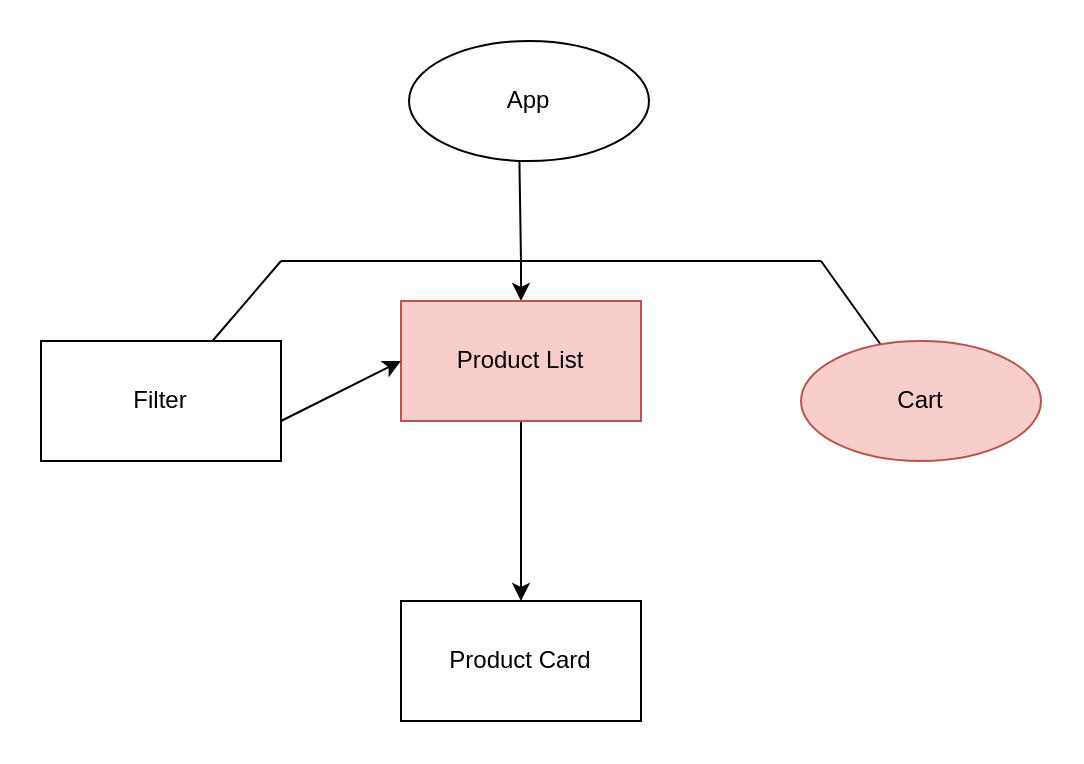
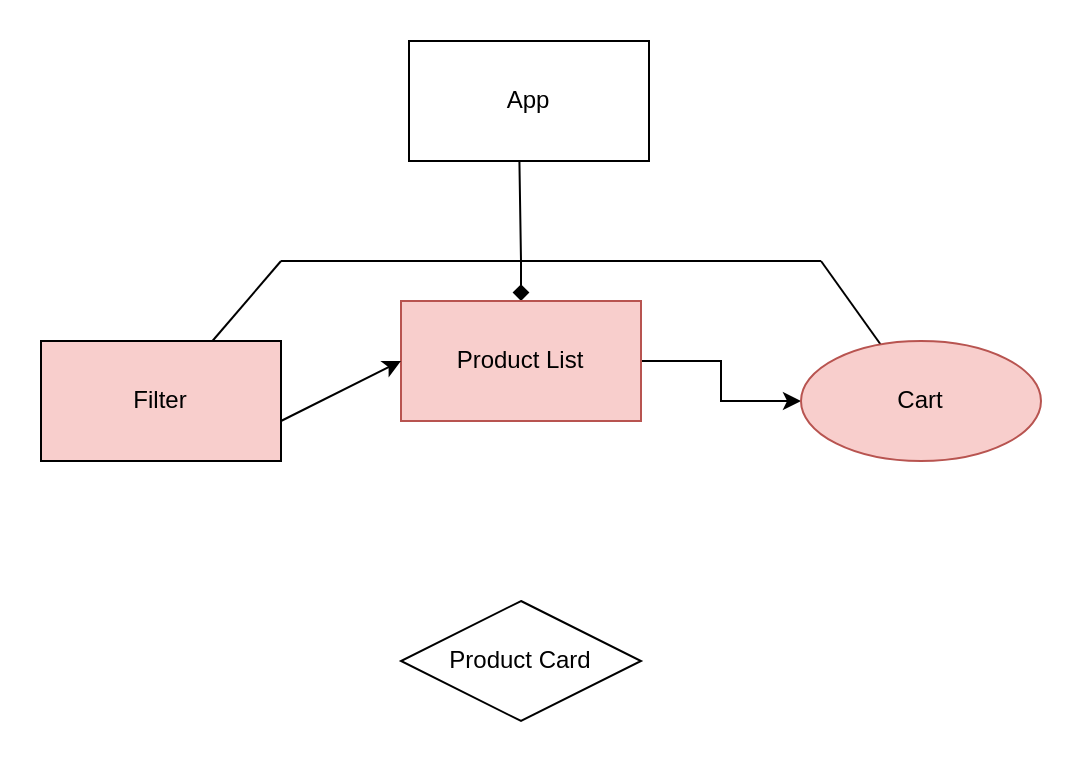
node "App": shape ellipse -> rectangle
edge "App" -> "Product List": arrowhead classic -> diamond
node "Filter": fillcolor #ffffff -> #f8cecc
edge "Product List" -> "Product Card": now "Product List" -> "Cart"
node "Product Card": shape rectangle -> diamond
